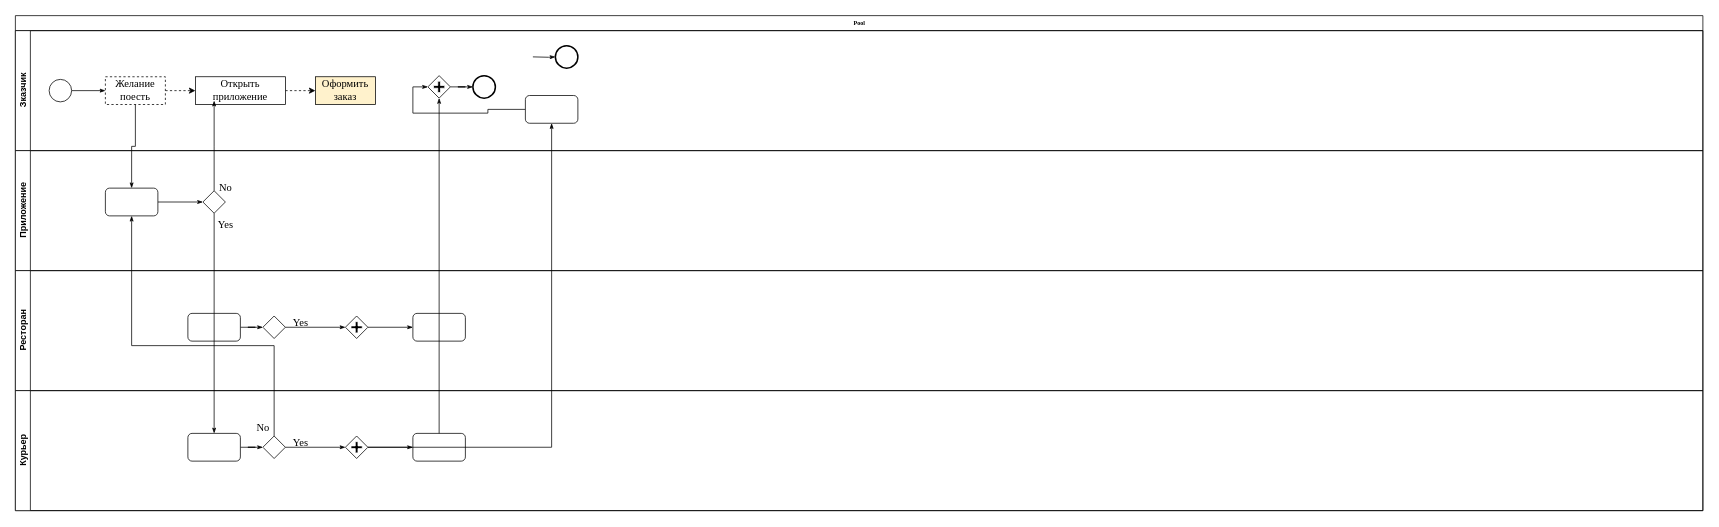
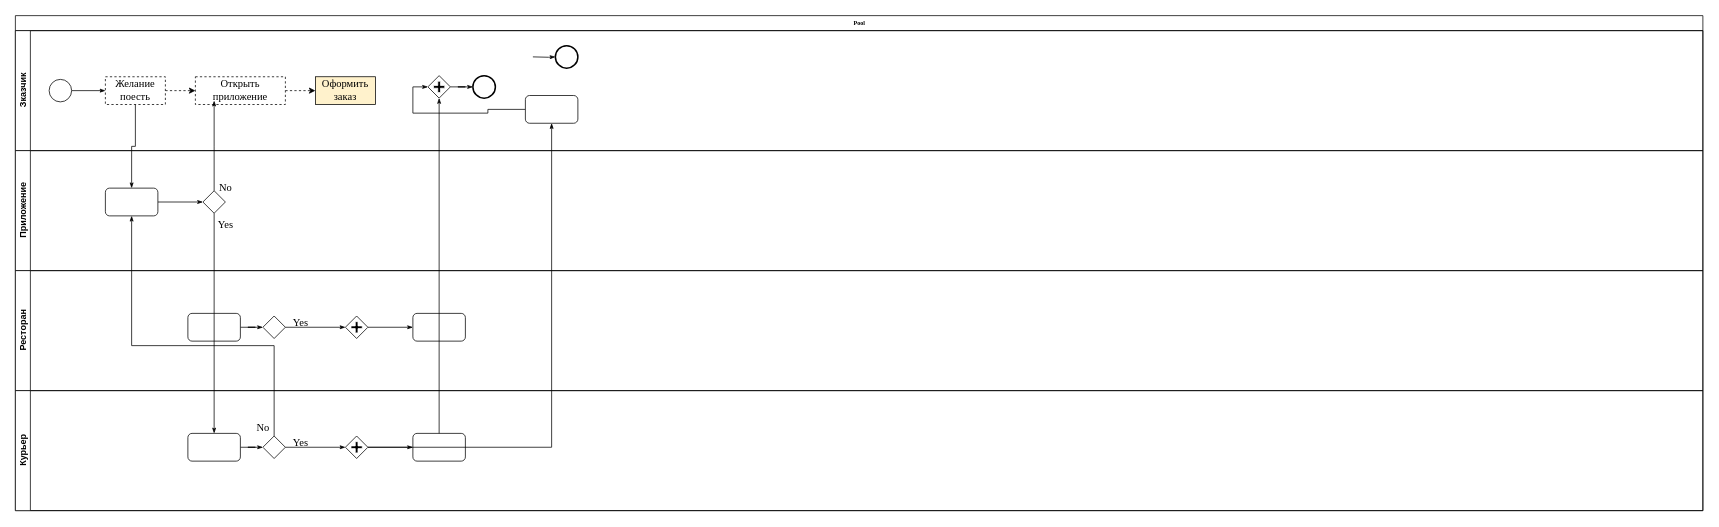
node "Открыть приложение": style solid -> dashed
